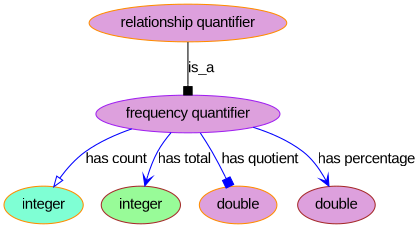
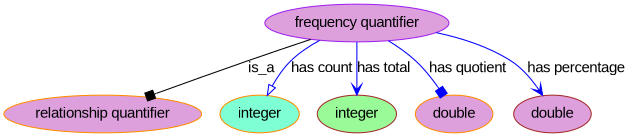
edge "relationship quantifier" -> "frequency quantifier": reversed
